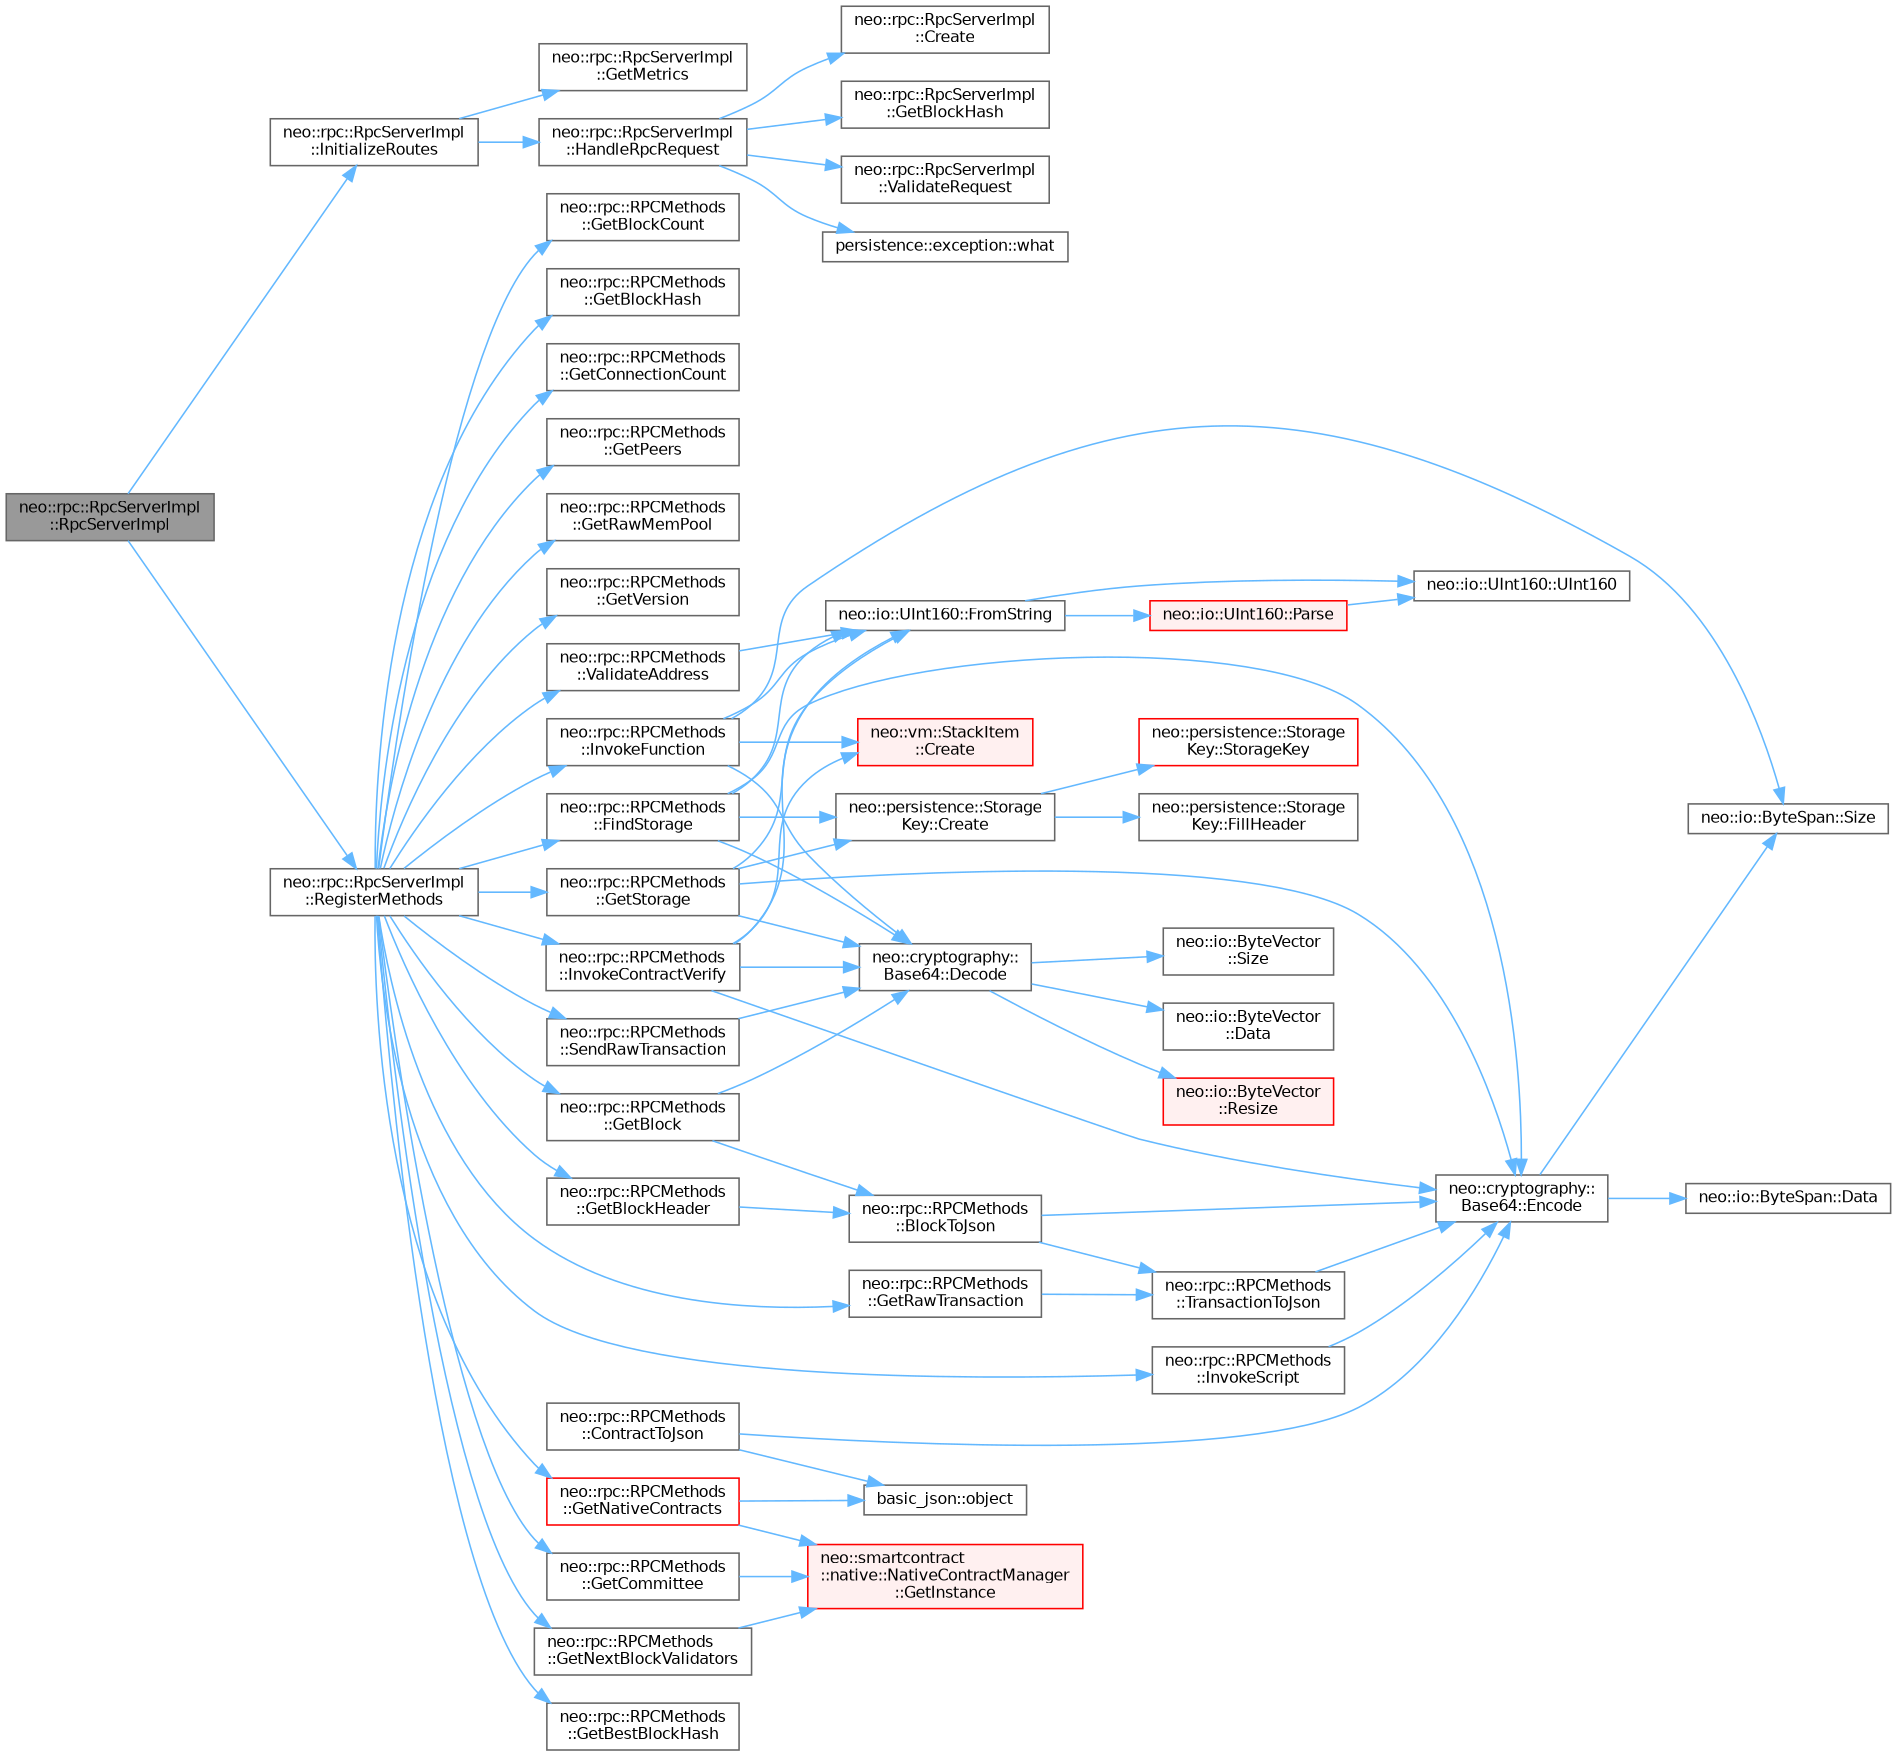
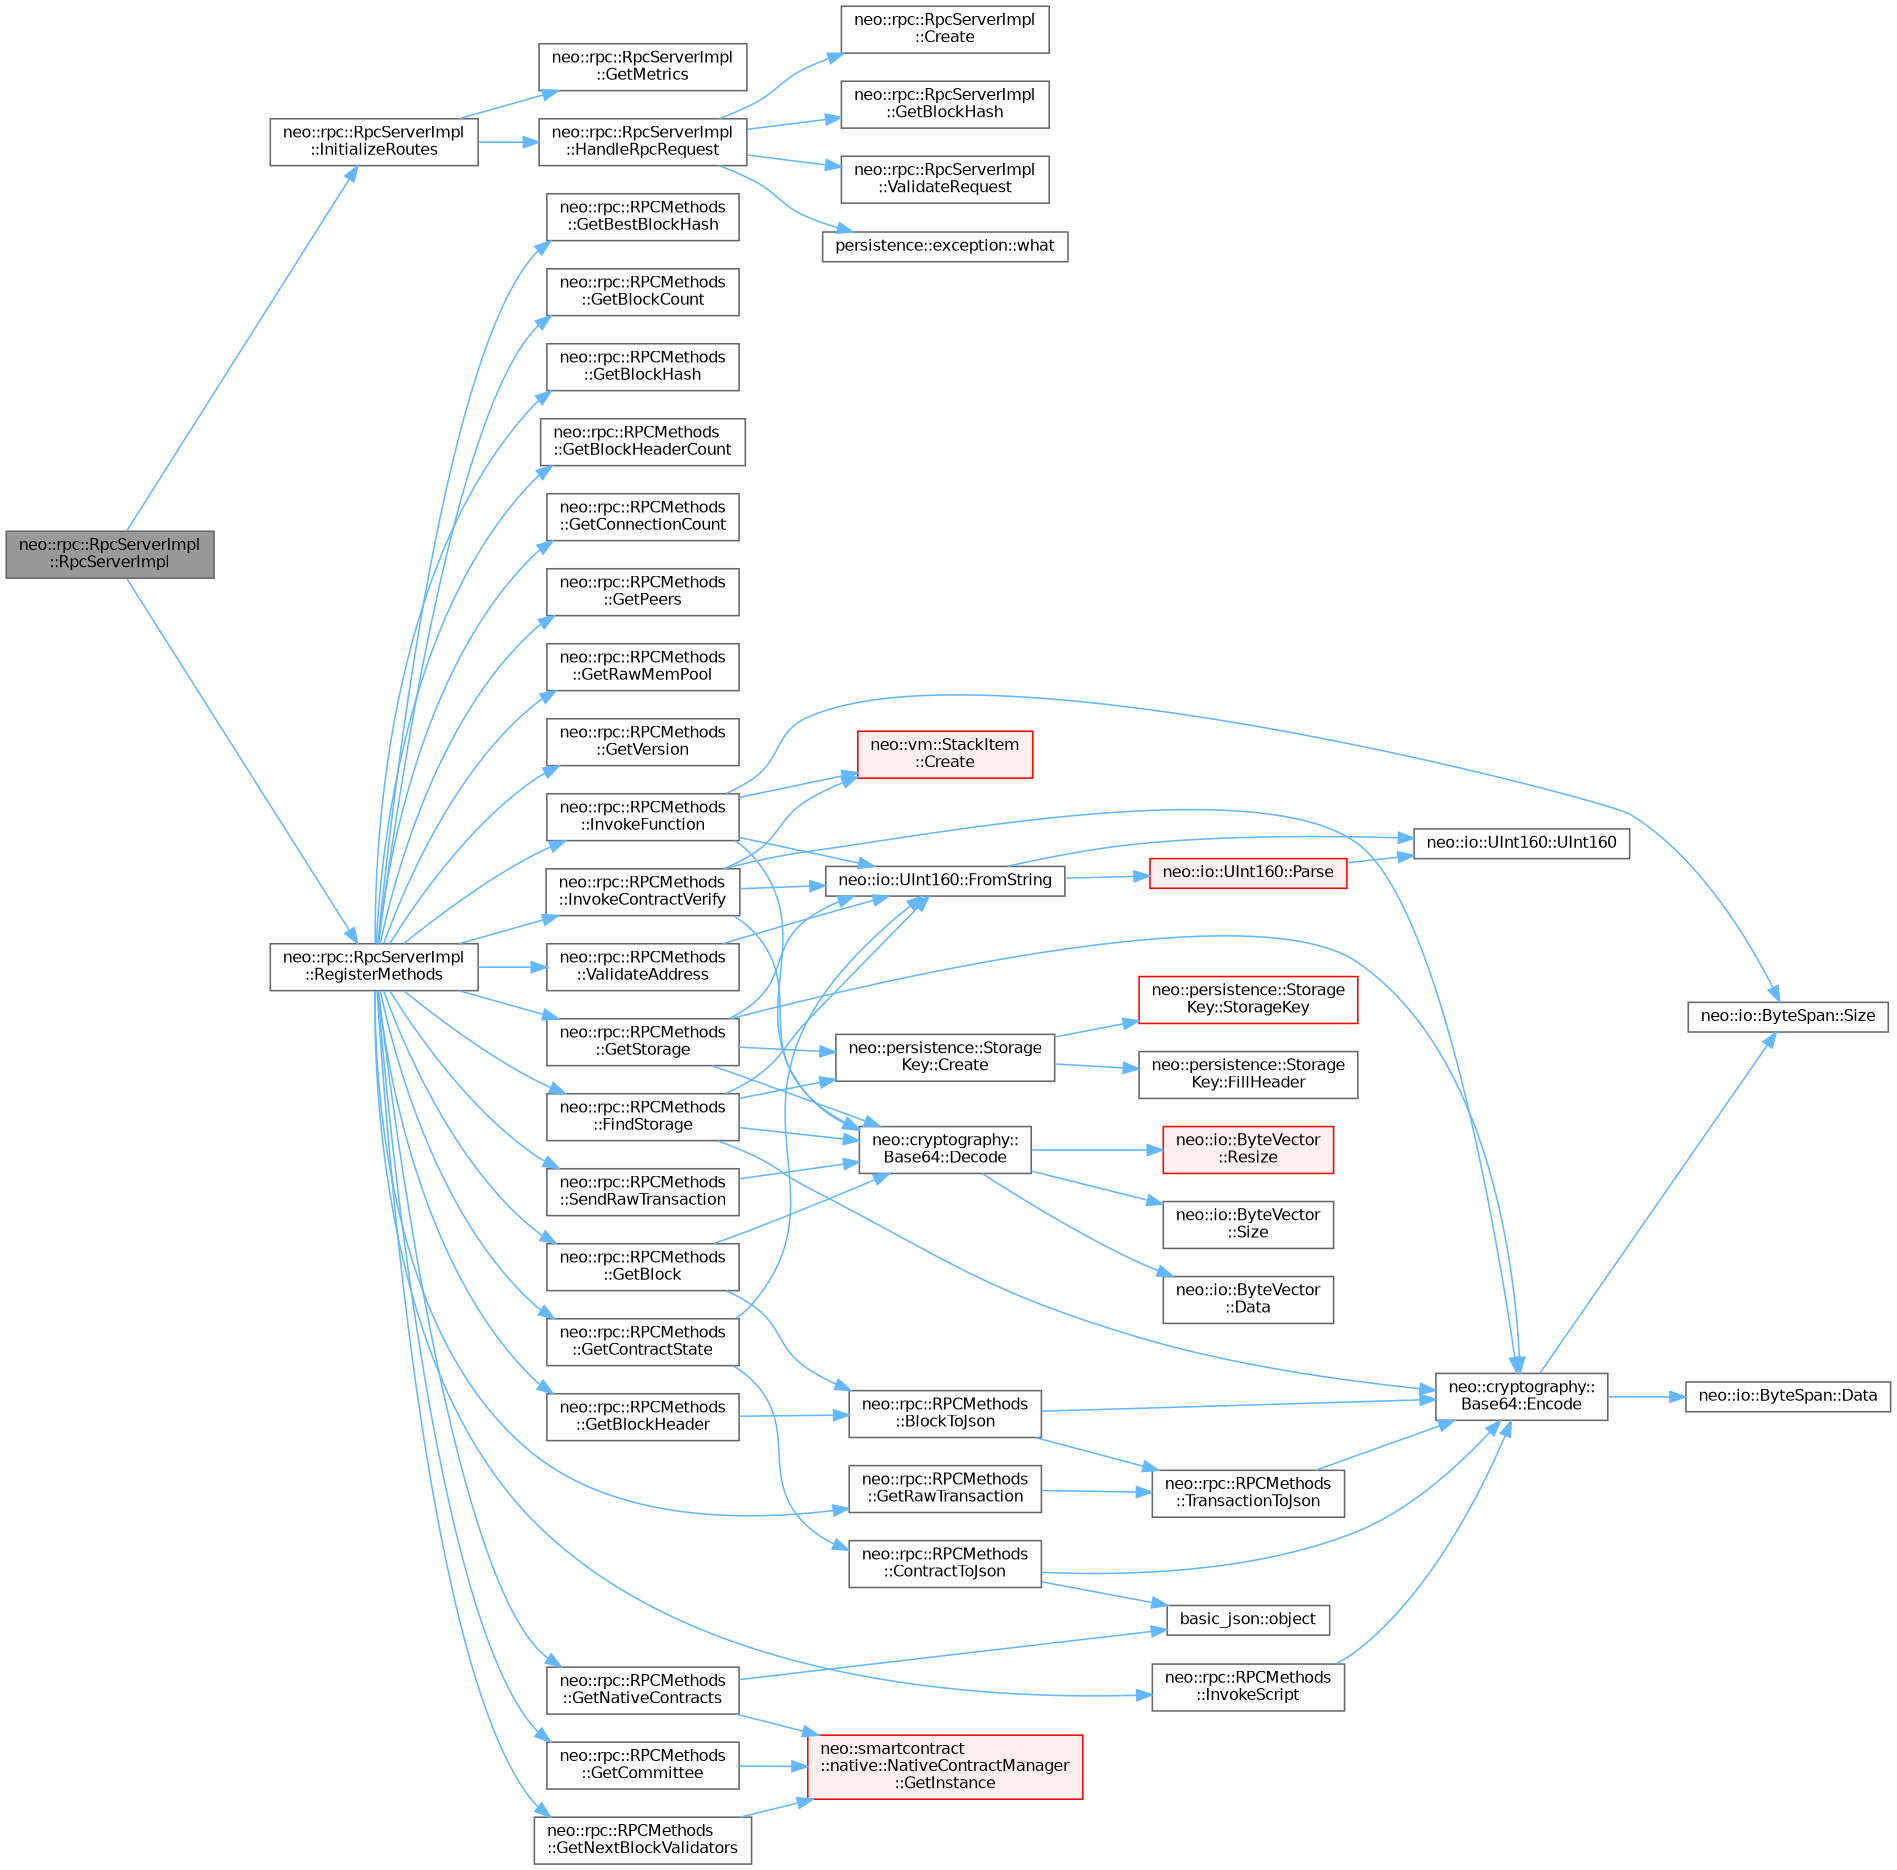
node "neo::rpc::RPCMethods ::GetBlockHeaderCount": added
node "neo::rpc::RPCMethods ::GetContractState": added
node "neo::rpc::RPCMethods ::GetNativeContracts": color red -> grey40
